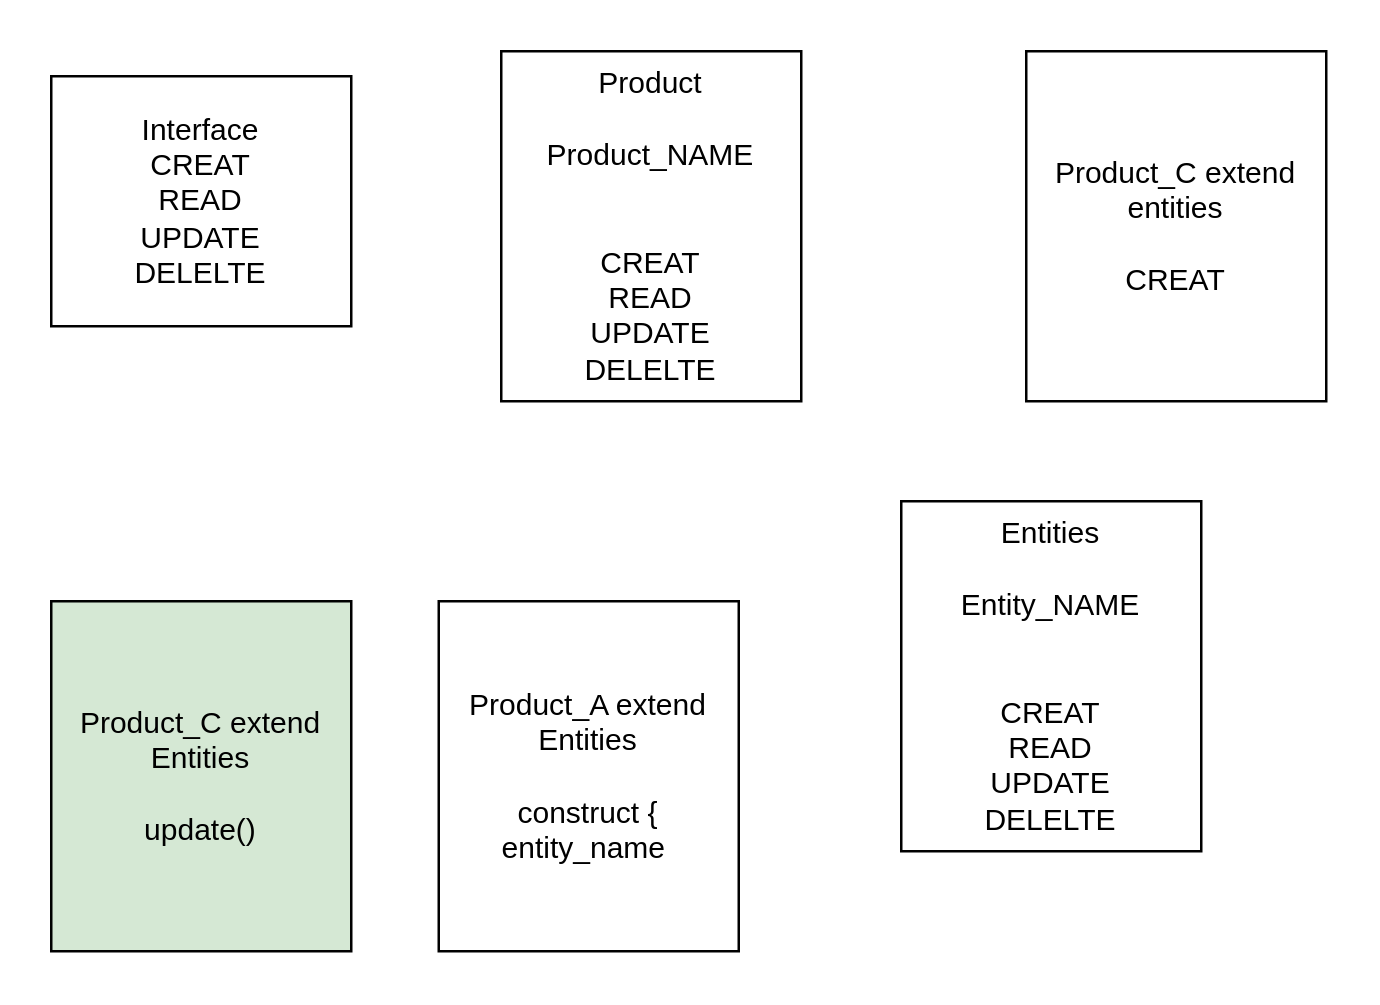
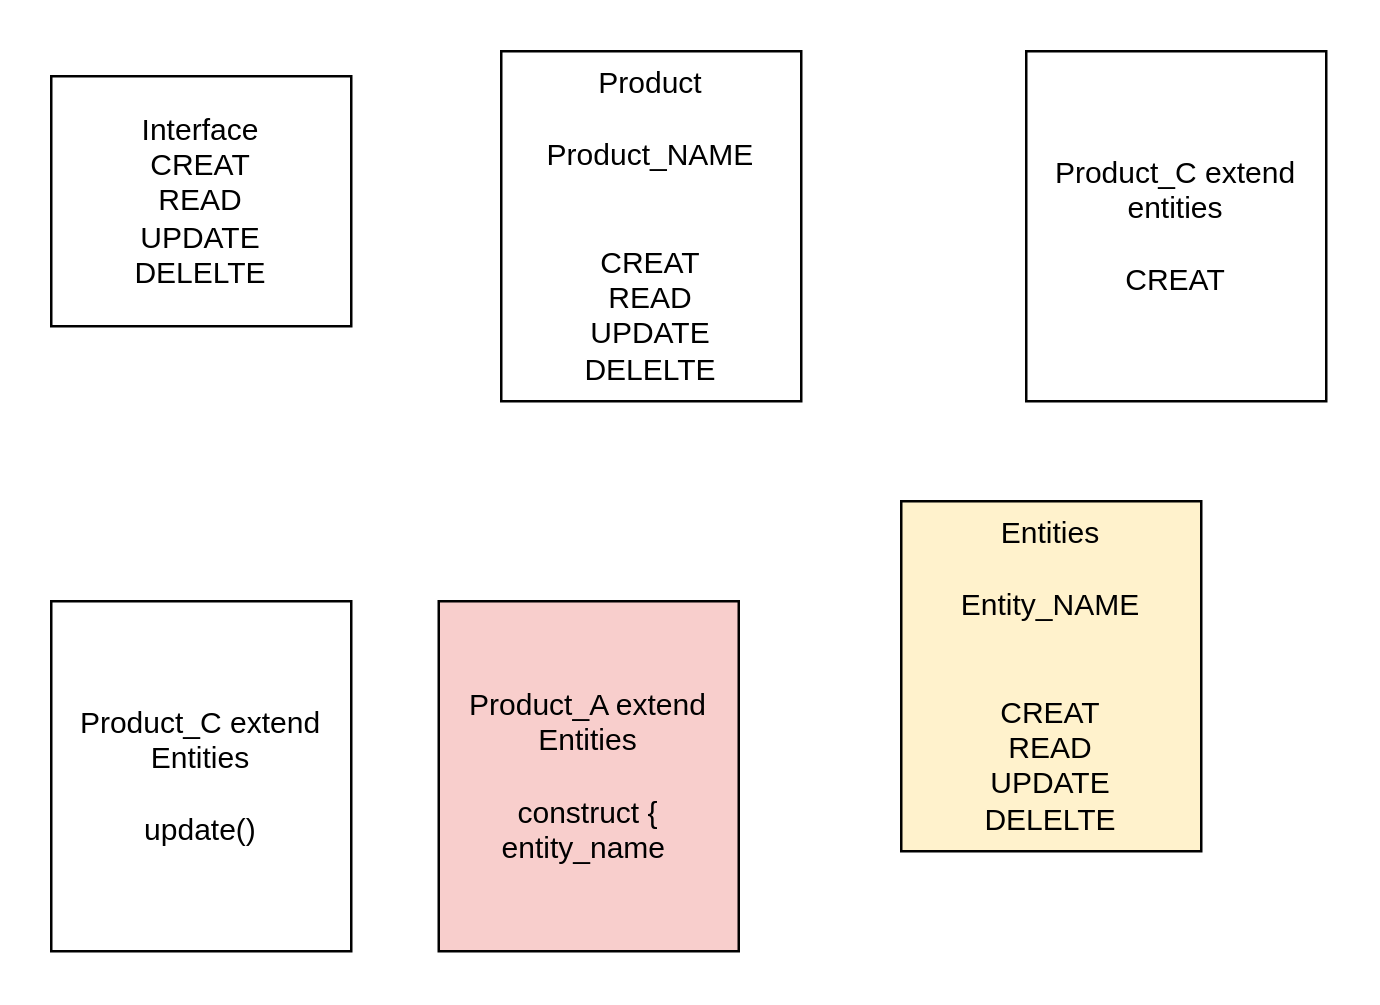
node "Entities Entity_NAME CREAT READ UPDATE DELELTE": fillcolor #ffffff -> #fff2cc
node "Product_C extend Entities update()": fillcolor #d5e8d4 -> #ffffff
node "Product_A extend Entities construct { entity_name": fillcolor #ffffff -> #f8cecc
